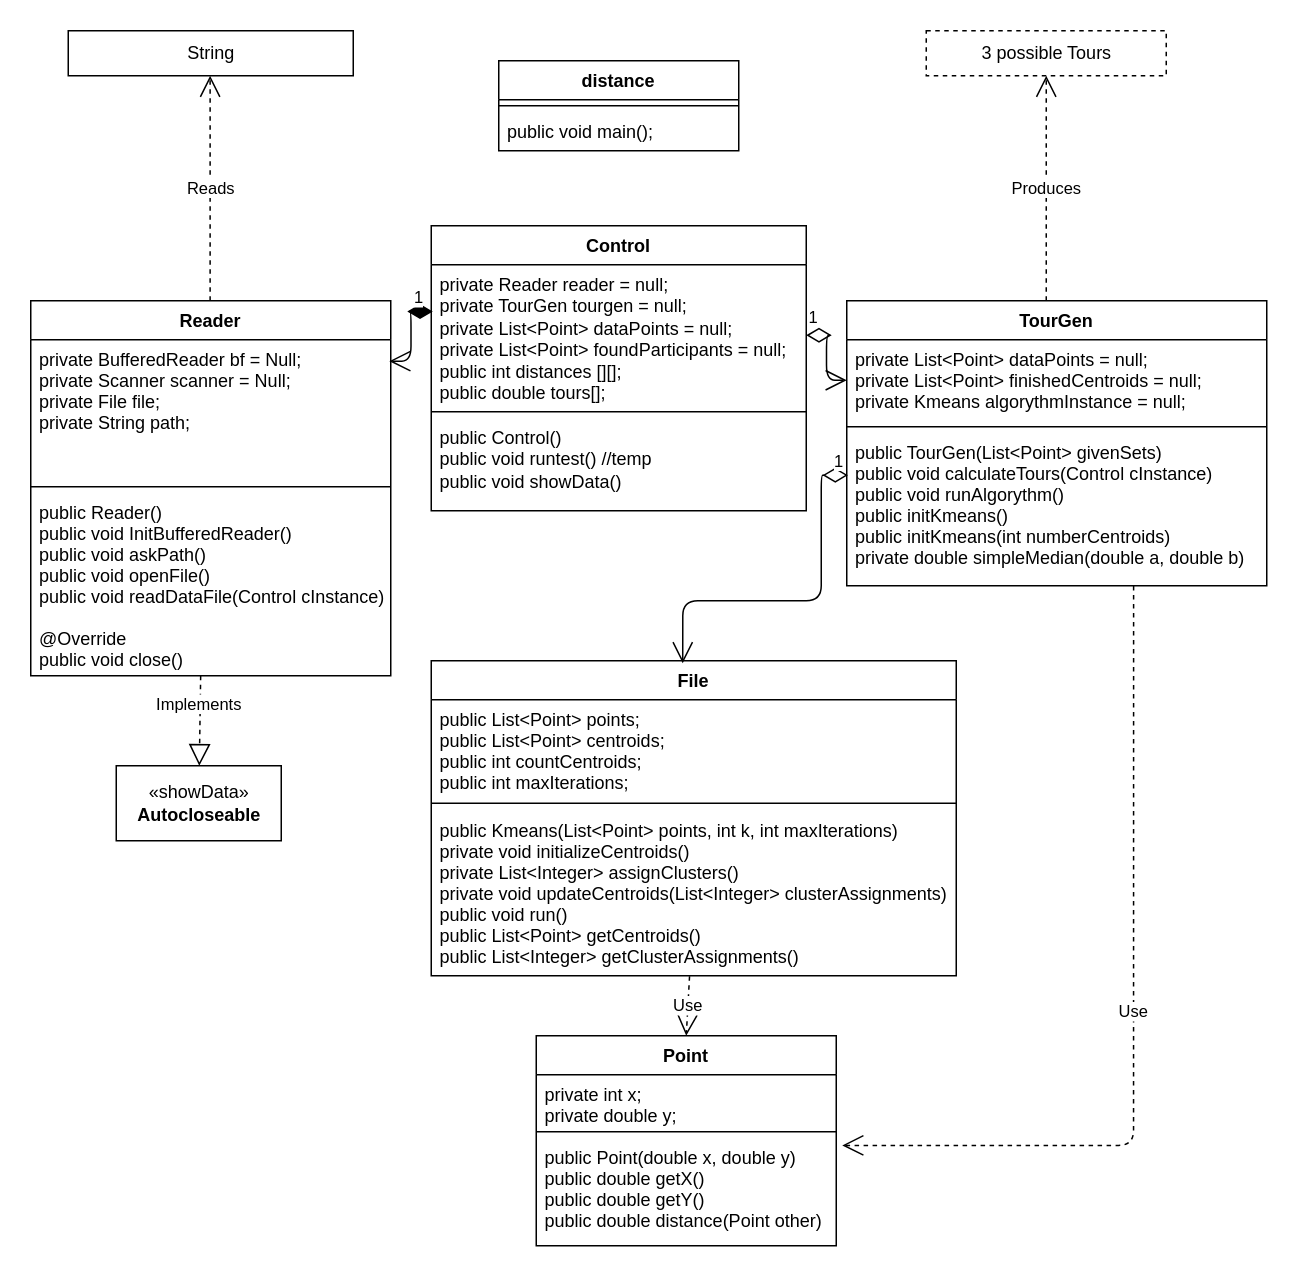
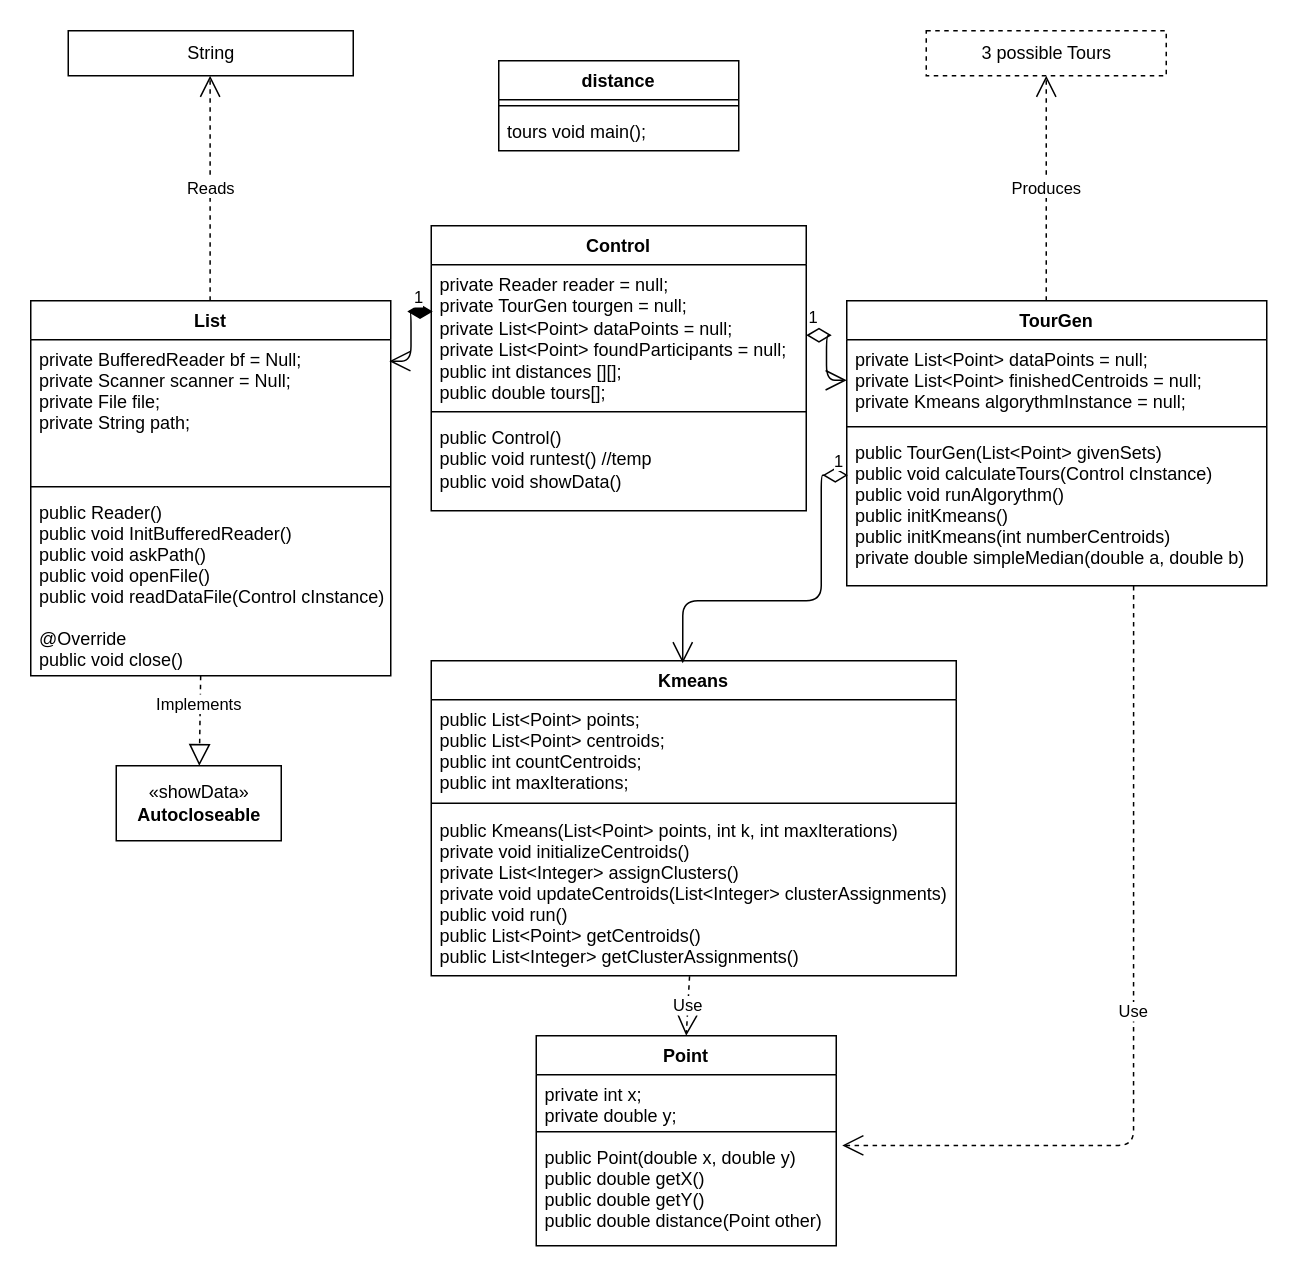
node "public void main();": label "public void main();" -> "tours void main();"
node "Reader": label "Reader" -> "List"
node "File": label "File" -> "Kmeans"
